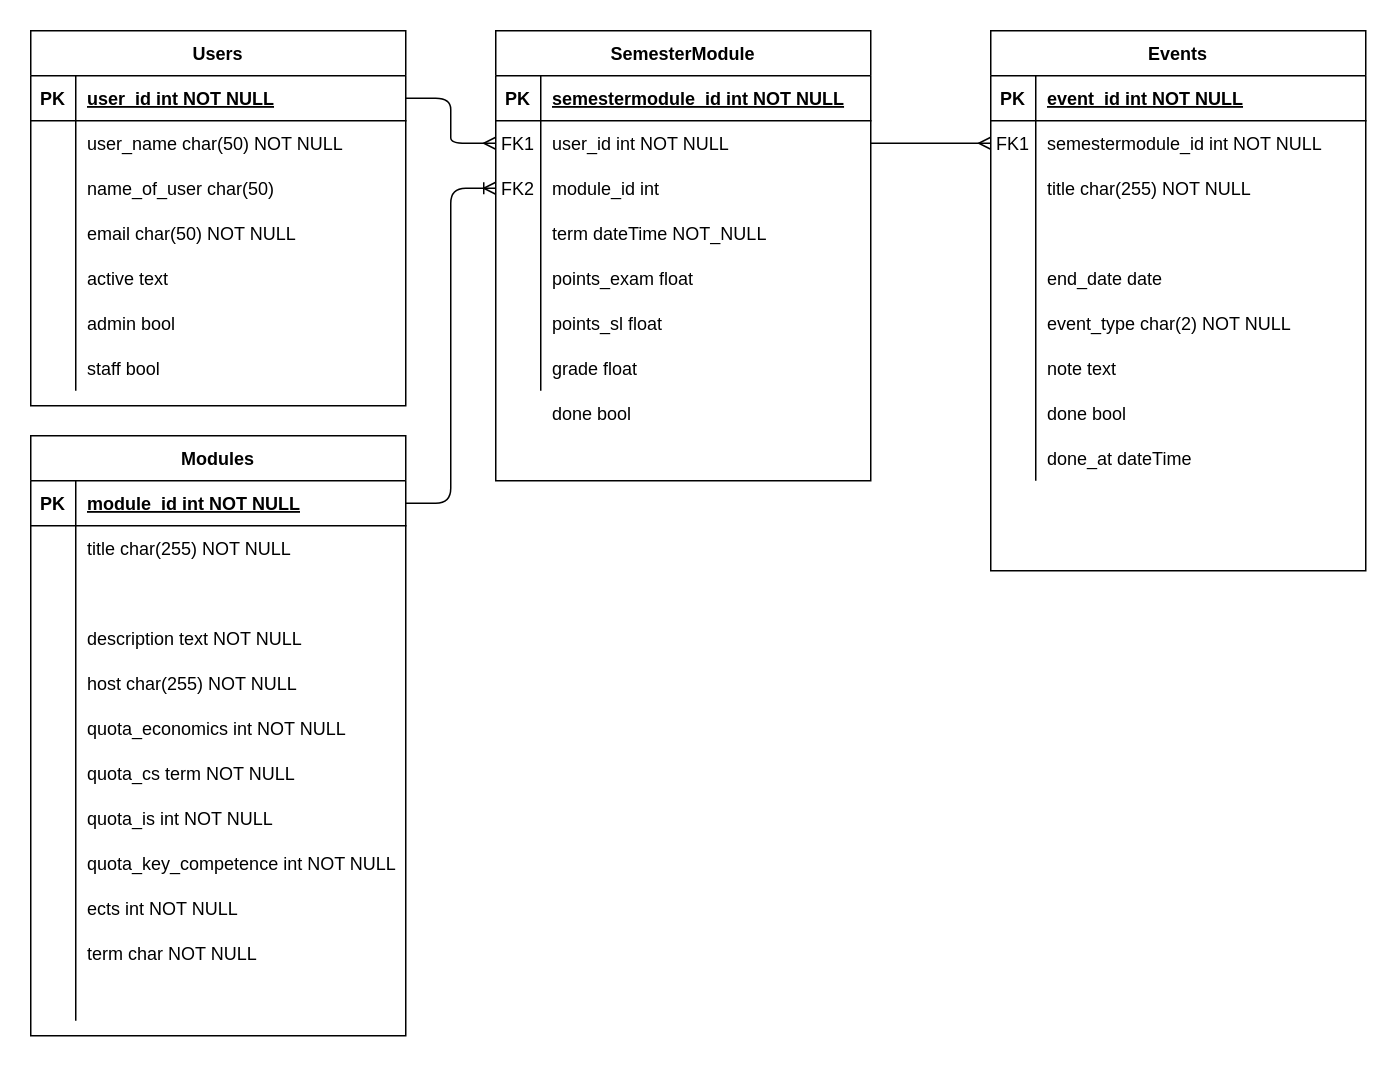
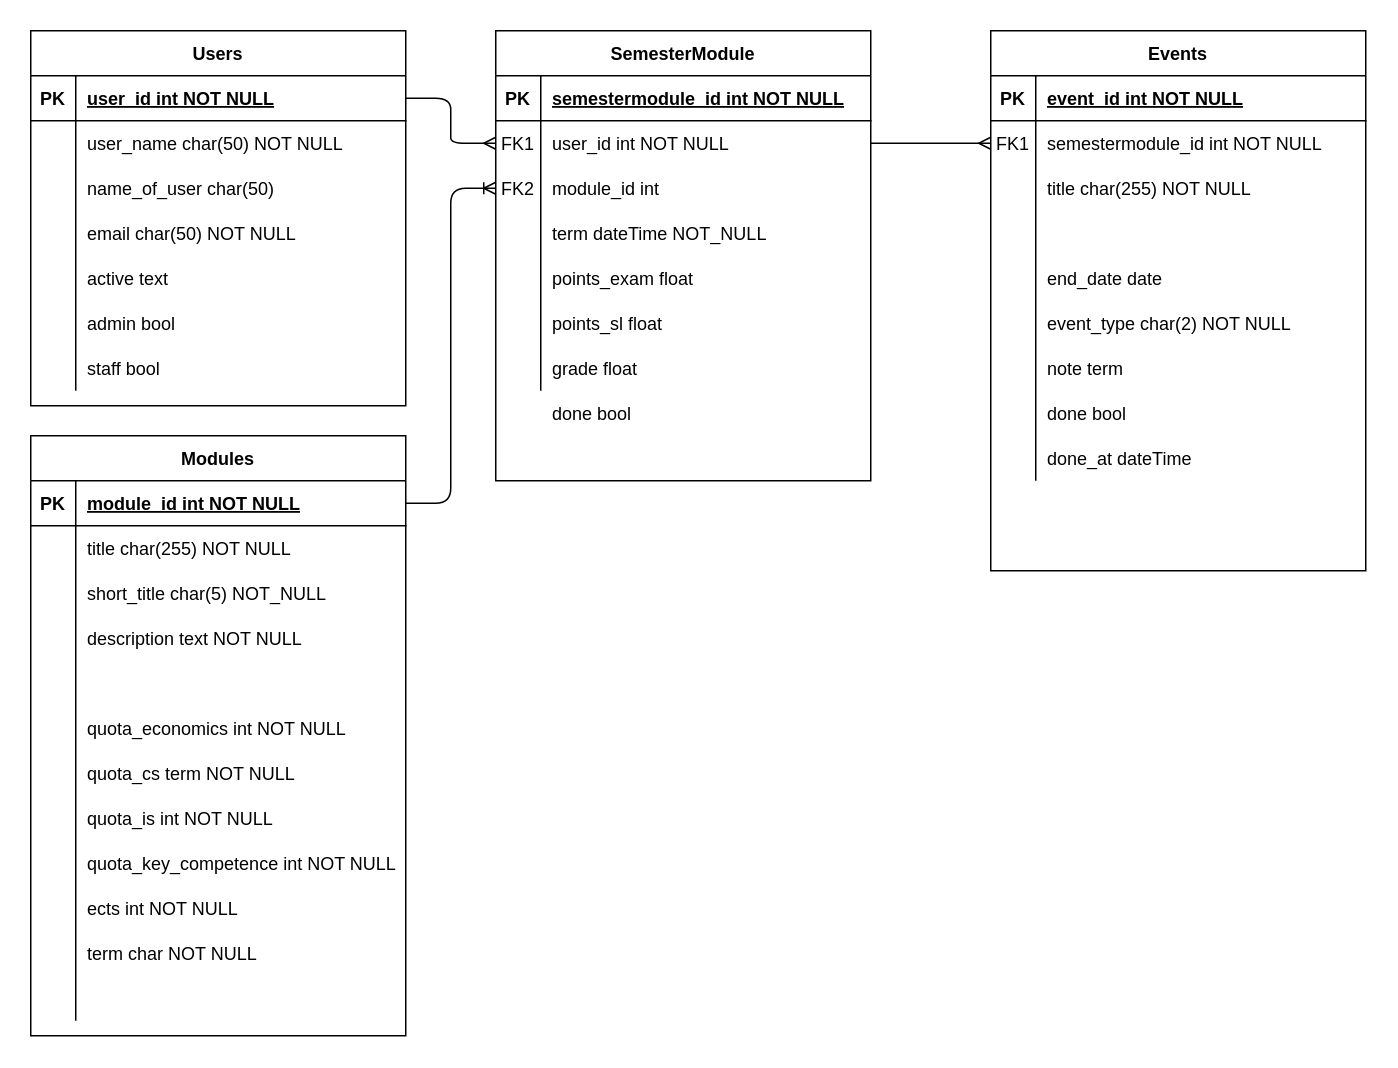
node "note text": label "note text" -> "note term"
node "short_title char(5) NOT_NULL": added
node "host char(255) NOT NULL": removed
